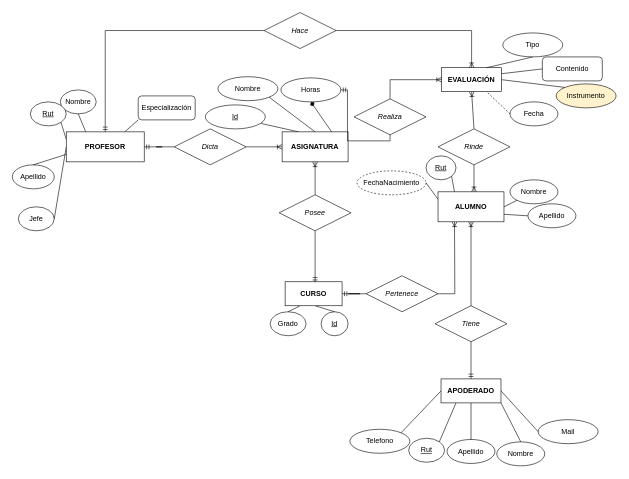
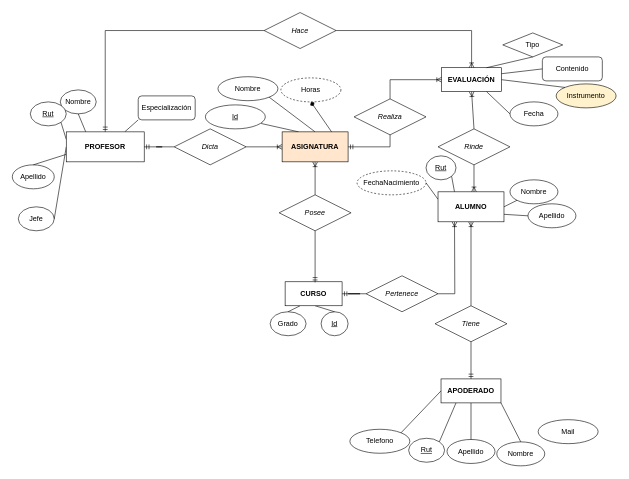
node "Tipo": shape ellipse -> diamond
node "Horas": style solid -> dashed
edge "EVALUACIÓN" -- "Fecha": style dashed -> solid
edge "Realiza" -> "Horas": now "Realiza" -> "ASIGNATURA"
node "ASIGNATURA": fillcolor #ffffff -> #ffe6cc
edge "APODERADO" -- "Mail": removed
